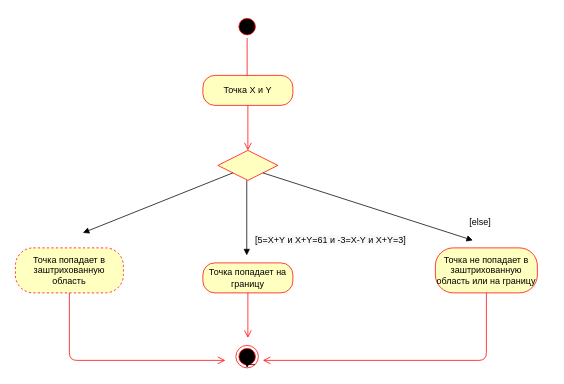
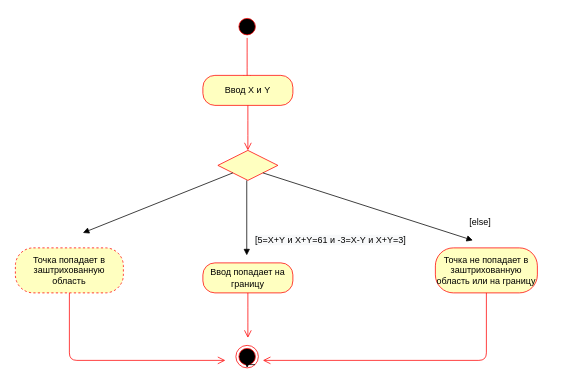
node "Точка X и Y": label "Точка X и Y" -> "Ввод X и Y"
node "Точка попадает на границу": label "Точка попадает на границу" -> "Ввод попадает на границу"
